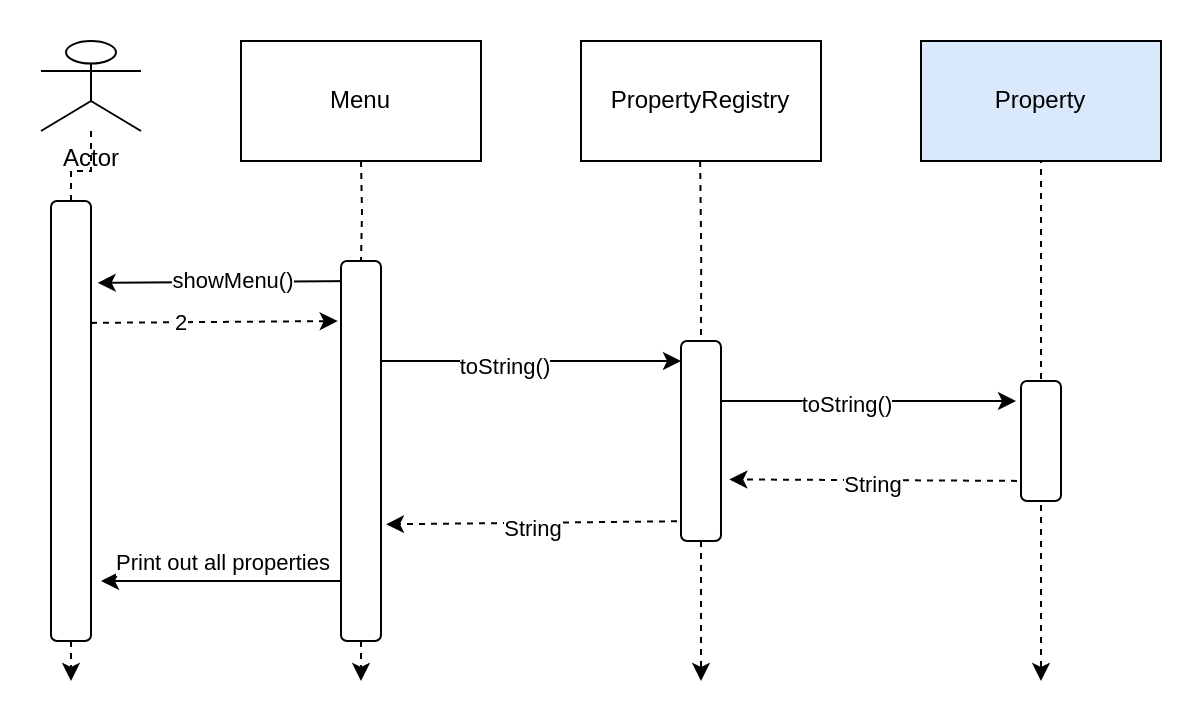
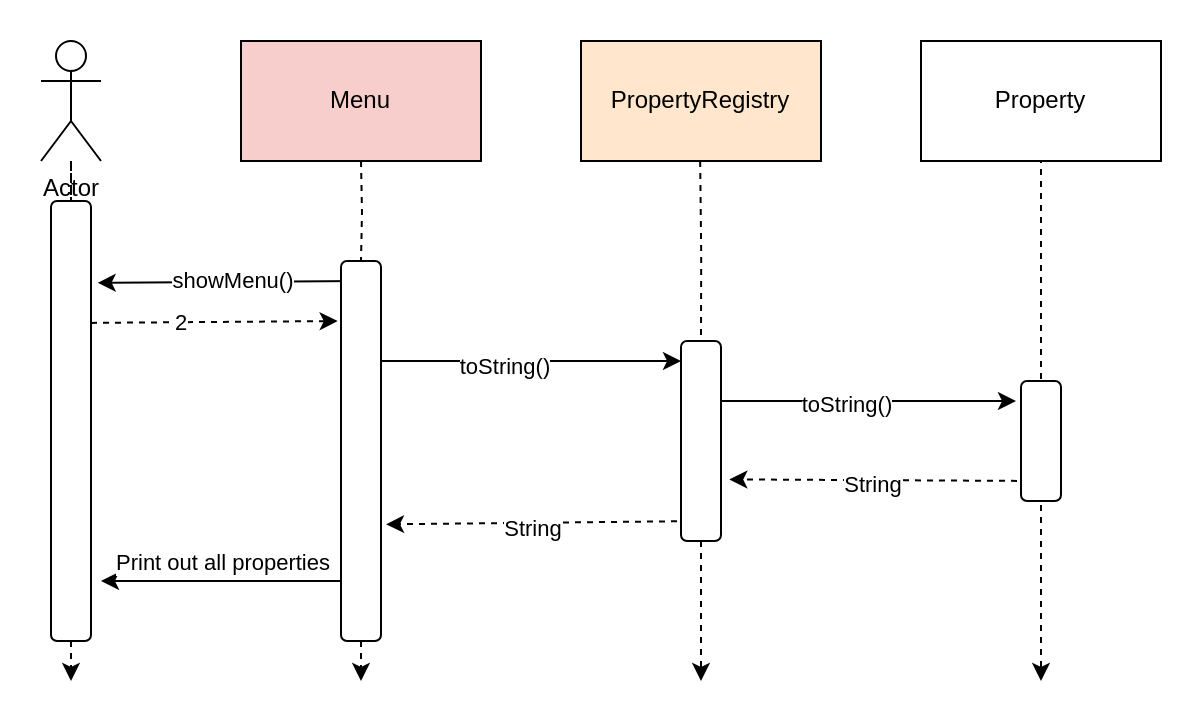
node "Actor": size 100x90 -> 60x120
node "Menu": fillcolor #ffffff -> #f8cecc
node "PropertyRegistry": fillcolor #ffffff -> #ffe6cc
node "Property": fillcolor #dae8fc -> #ffffff
